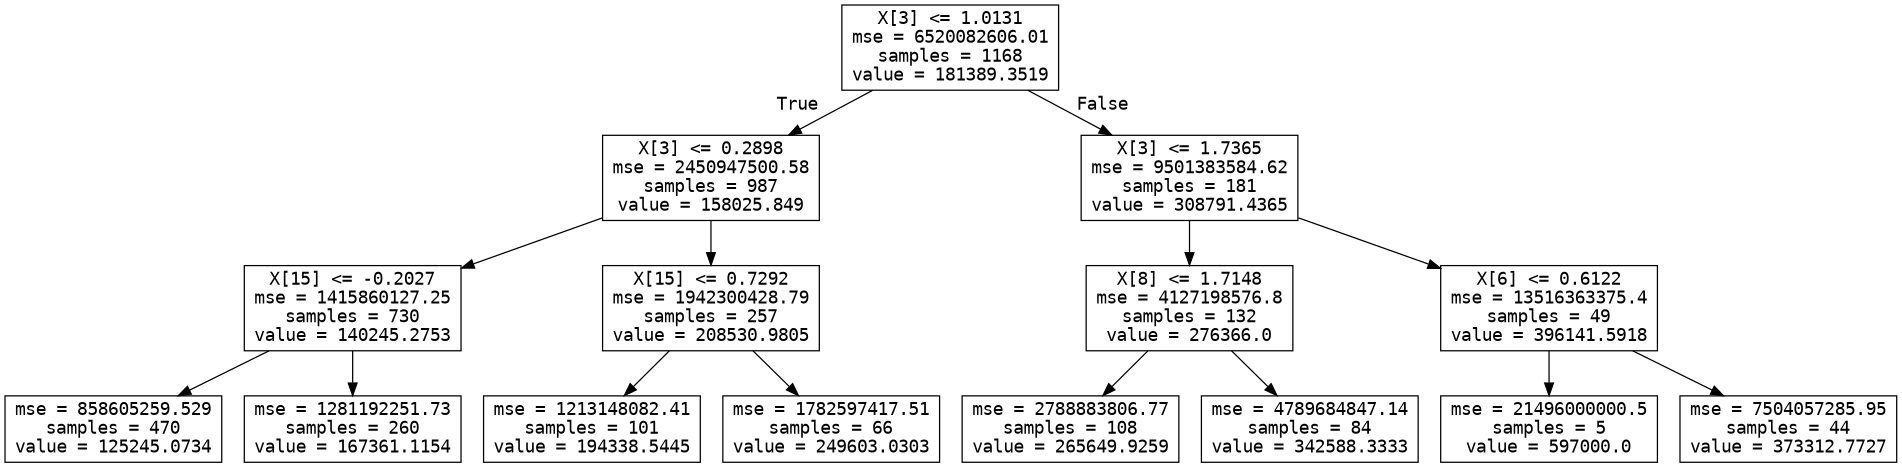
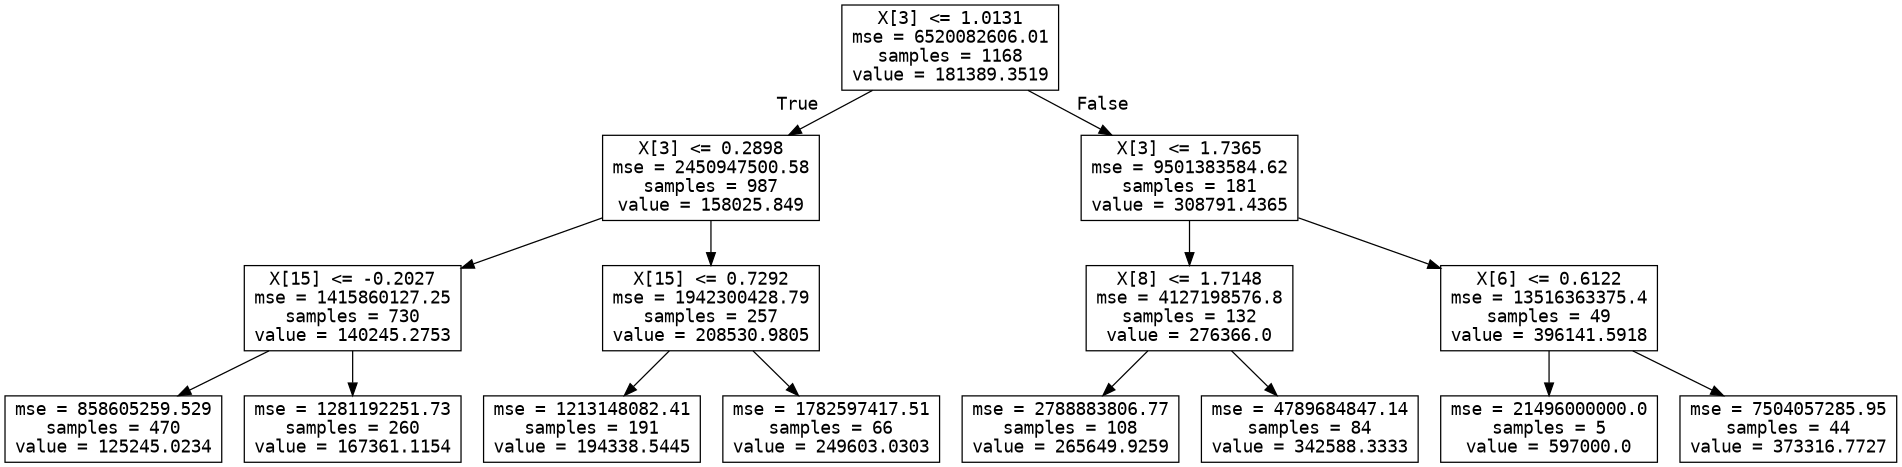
node "mse = 858605259.529 samples = 470 value = 125245.0734": label "mse = 858605259.529 samples = 470 value = 125245.0734" -> "mse = 858605259.529 samples = 470 value = 125245.0234"
node "mse = 1213148082.41 samples = 101 value = 194338.5445": label "mse = 1213148082.41 samples = 101 value = 194338.5445" -> "mse = 1213148082.41 samples = 191 value = 194338.5445"
node "mse = 21496000000.5 samples = 5 value = 597000.0": label "mse = 21496000000.5 samples = 5 value = 597000.0" -> "mse = 21496000000.0 samples = 5 value = 597000.0"
node "mse = 7504057285.95 samples = 44 value = 373312.7727": label "mse = 7504057285.95 samples = 44 value = 373312.7727" -> "mse = 7504057285.95 samples = 44 value = 373316.7727"
